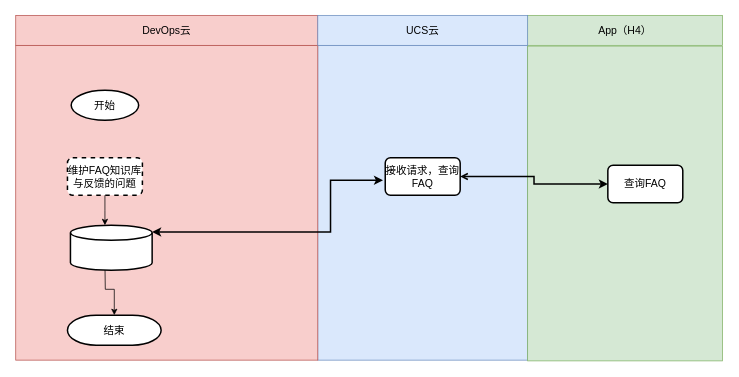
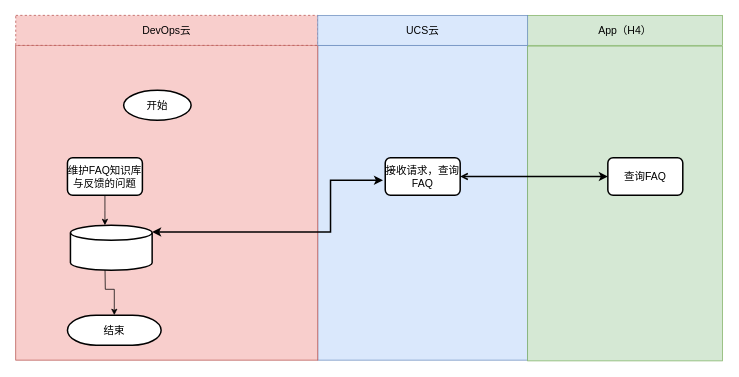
node "DevOps云": style solid -> dashed
node "开始": moved (105, 105) -> (157, 105)
node "维护FAQ知识库与反馈的问题": style dashed -> solid
node "查询FAQ": moved (645, 184) -> (645, 177)
